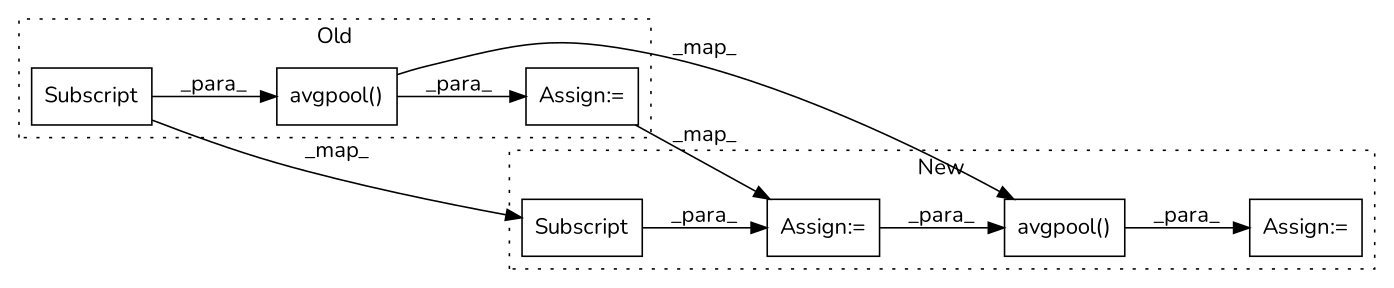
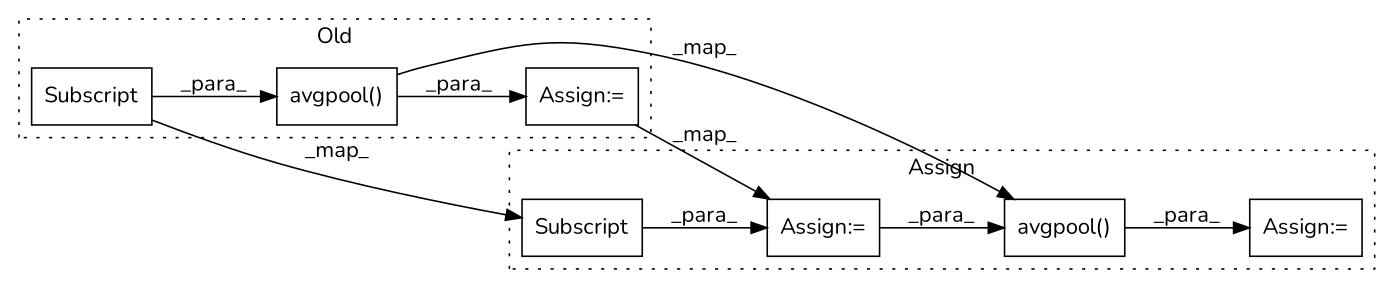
cluster "New": label "New" -> "Assign"
